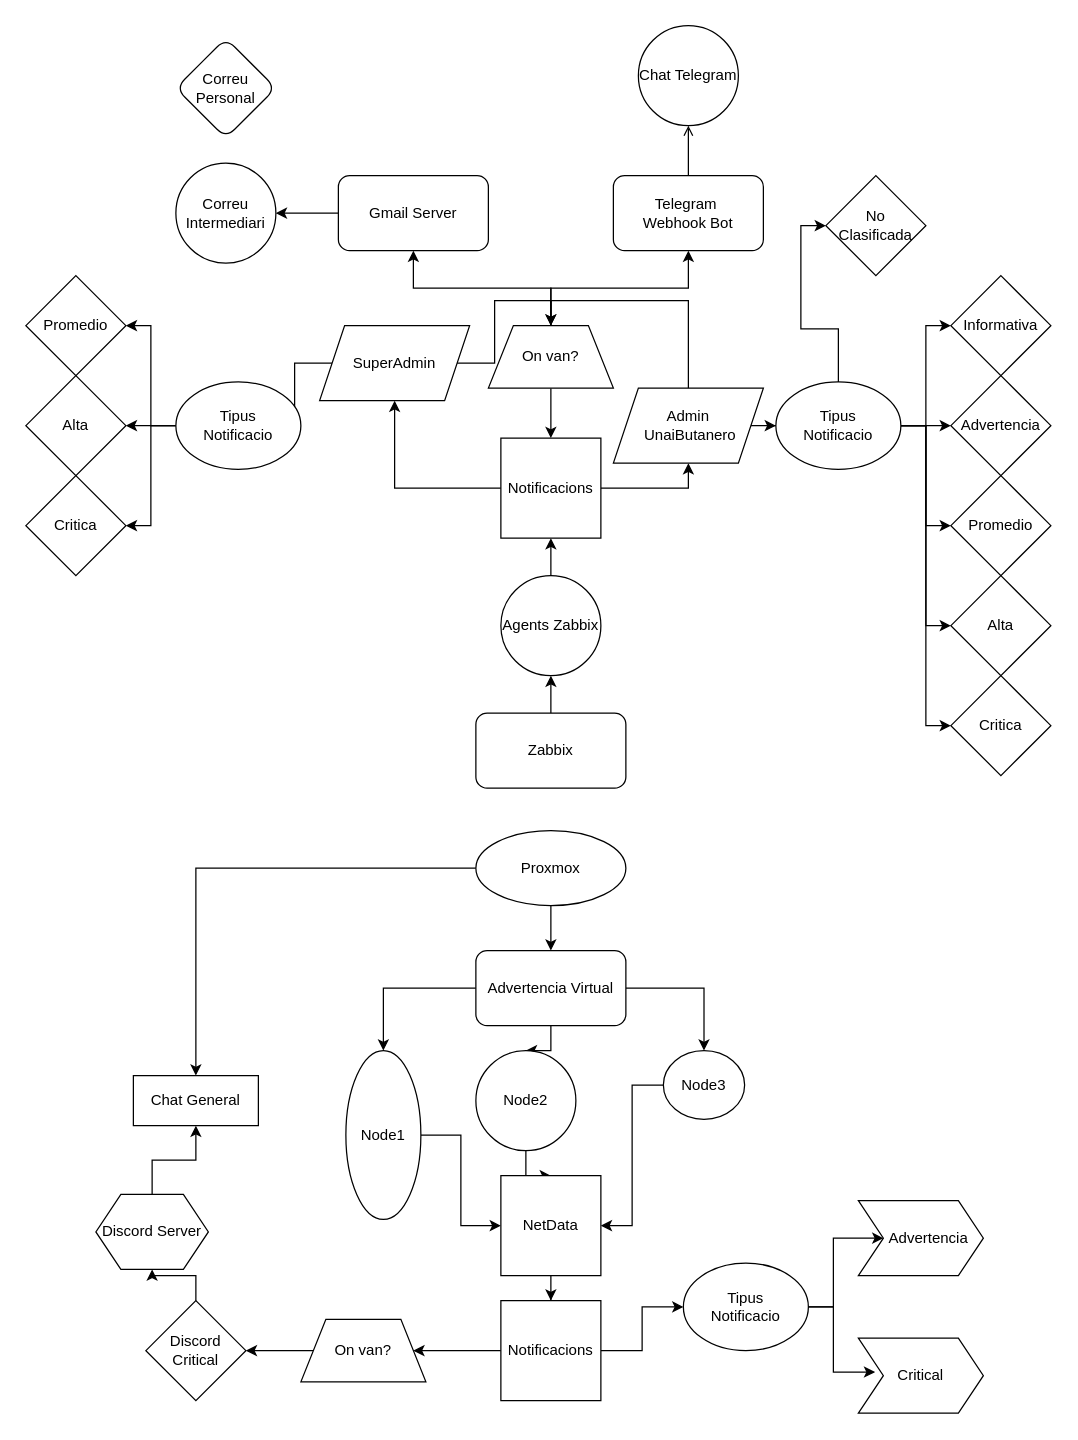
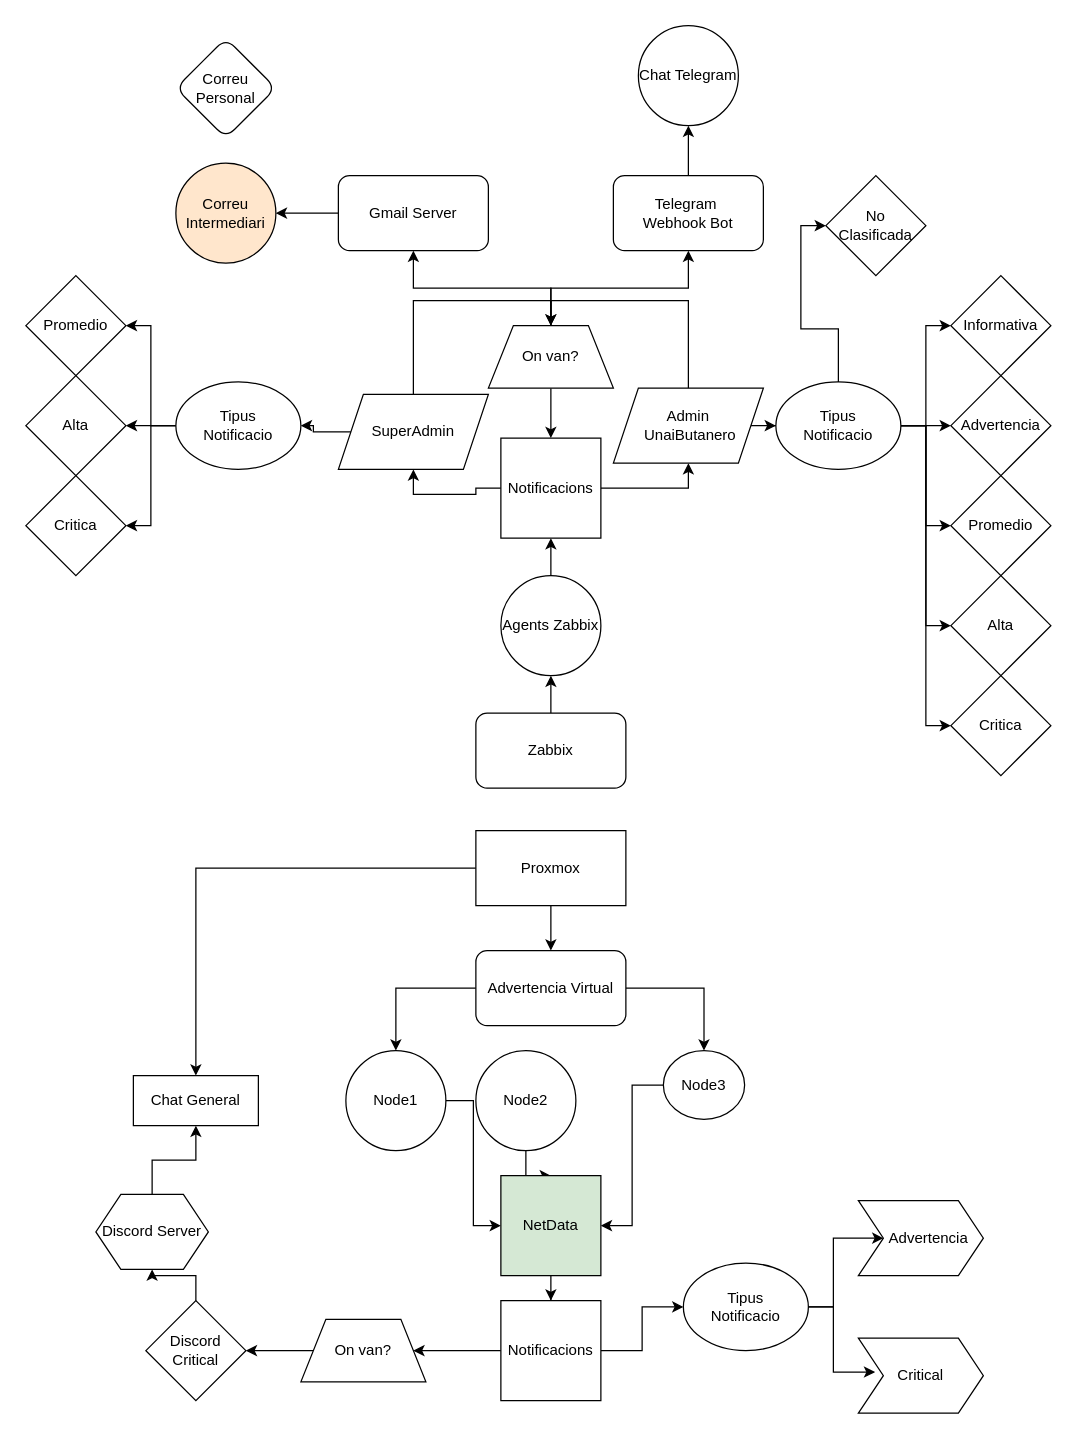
edge "Telegram Webhook Bot" -> "Chat Telegram": arrowhead open -> classic
node "Correu Intermediari": fillcolor #ffffff -> #ffe6cc
node "SuperAdmin": moved (394, 363) -> (413, 432)
node "Proxmox": shape ellipse -> rectangle
edge "Advertencia Virtual" -> "Node2": removed
node "Node1": size 75x169 -> 100x100
node "NetData": fillcolor #ffffff -> #d5e8d4
